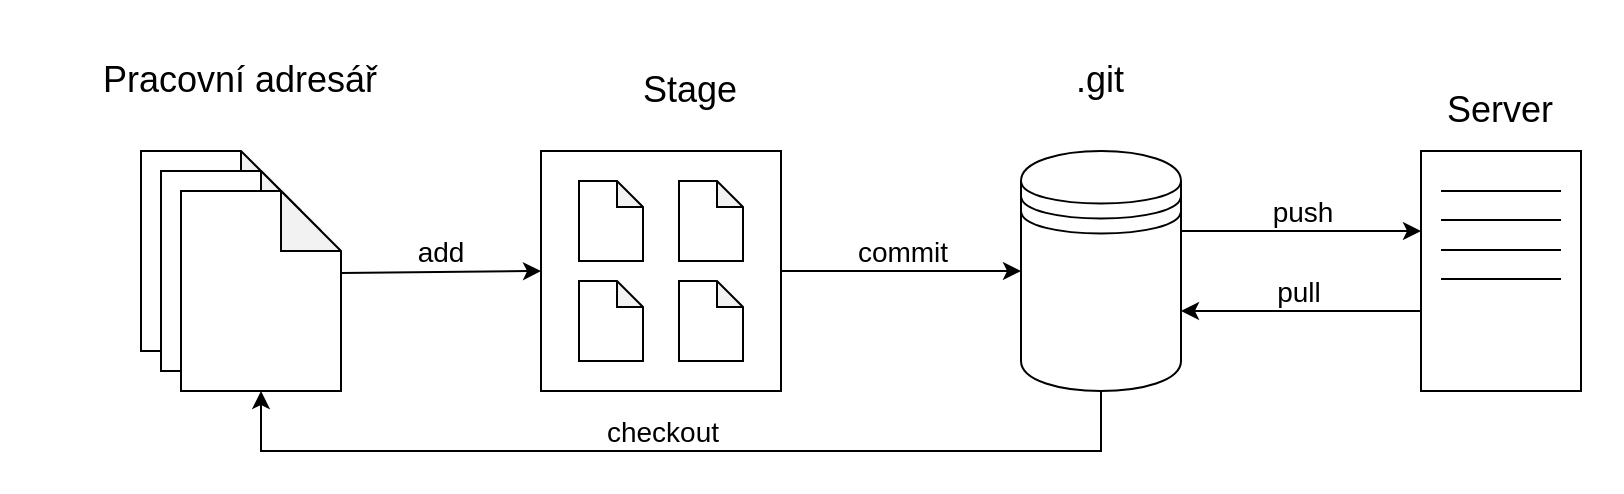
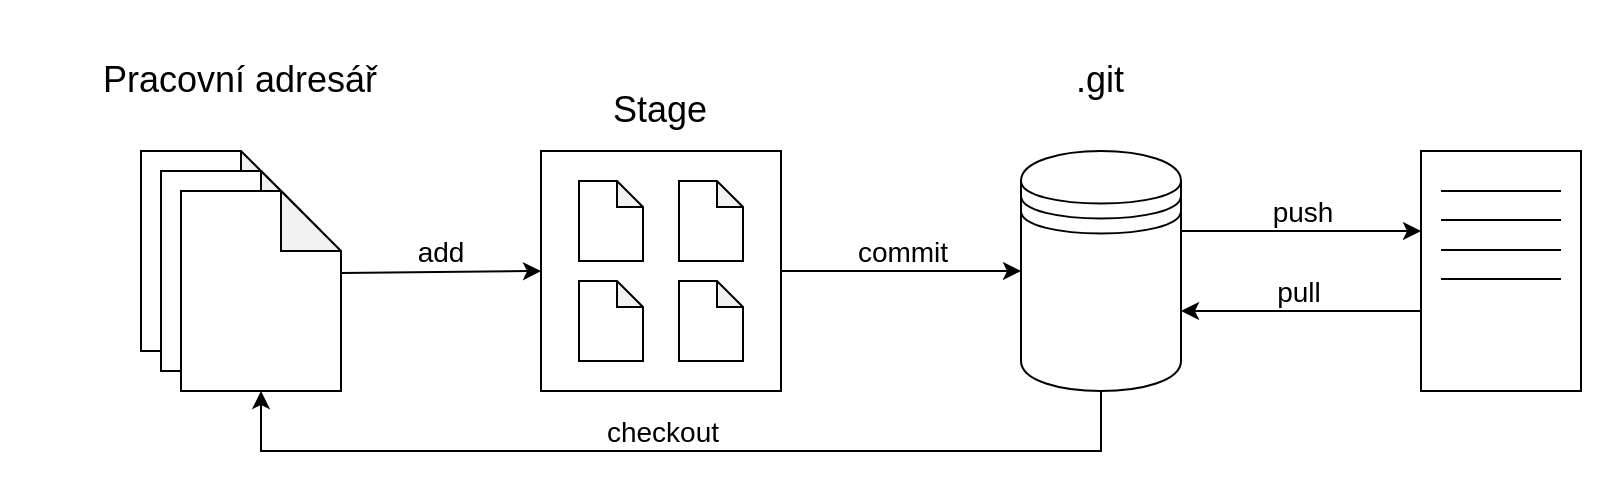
node "Stage": moved (691, 91) -> (661, 111)
node "Server": removed
